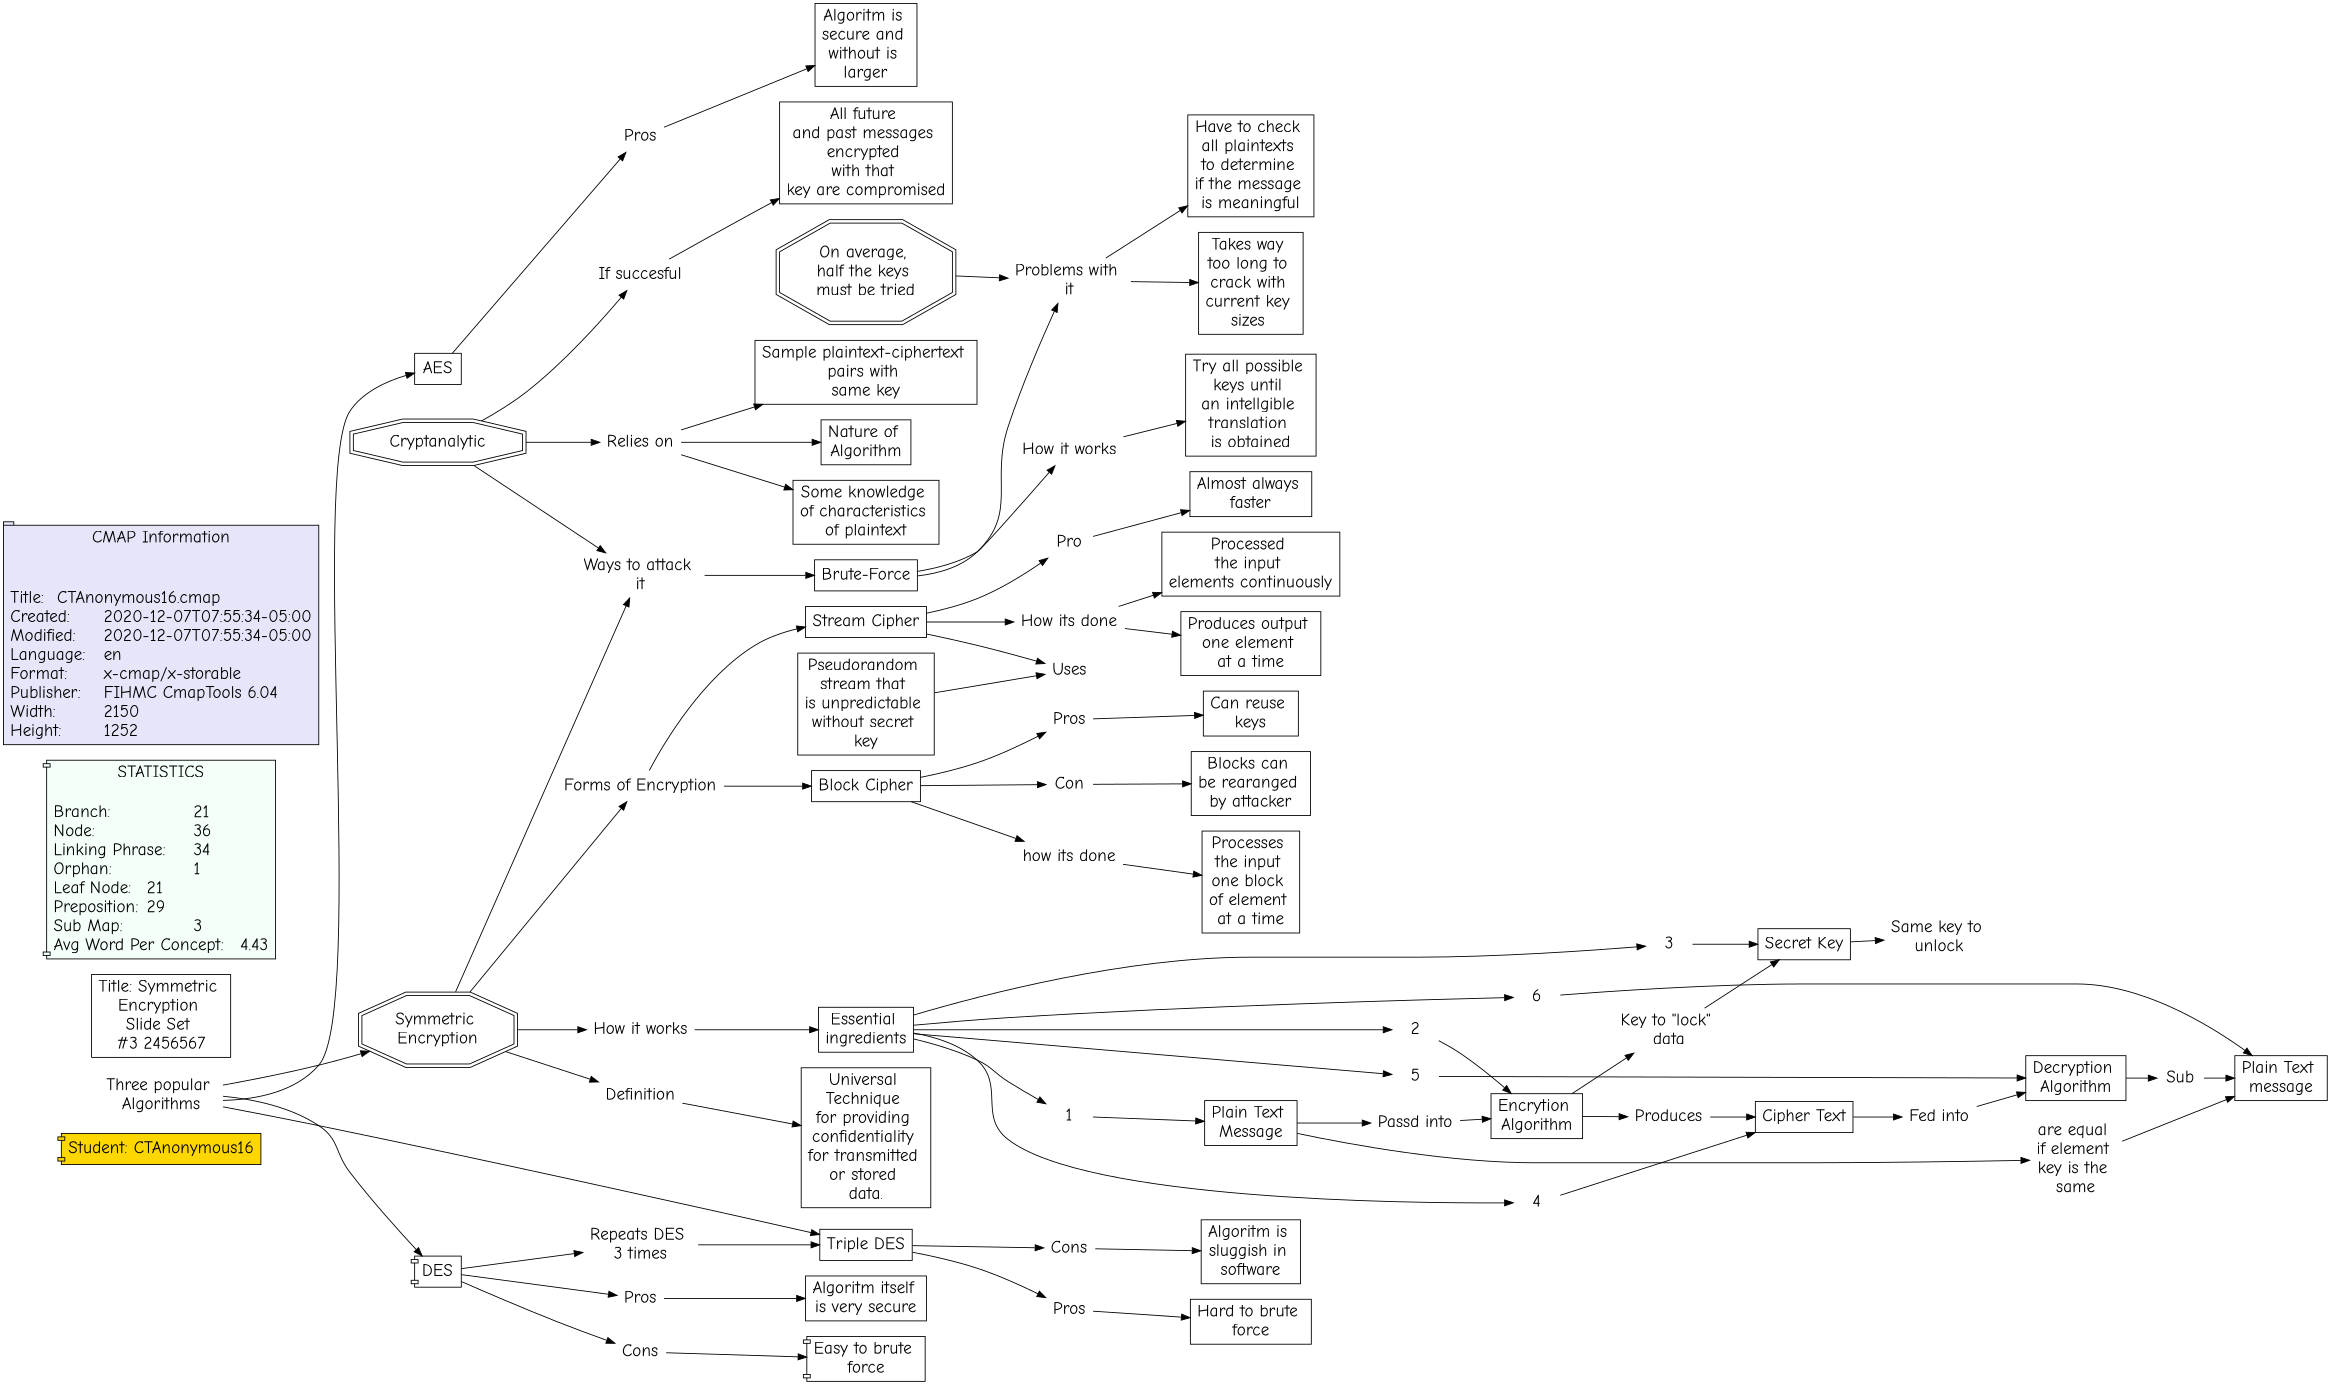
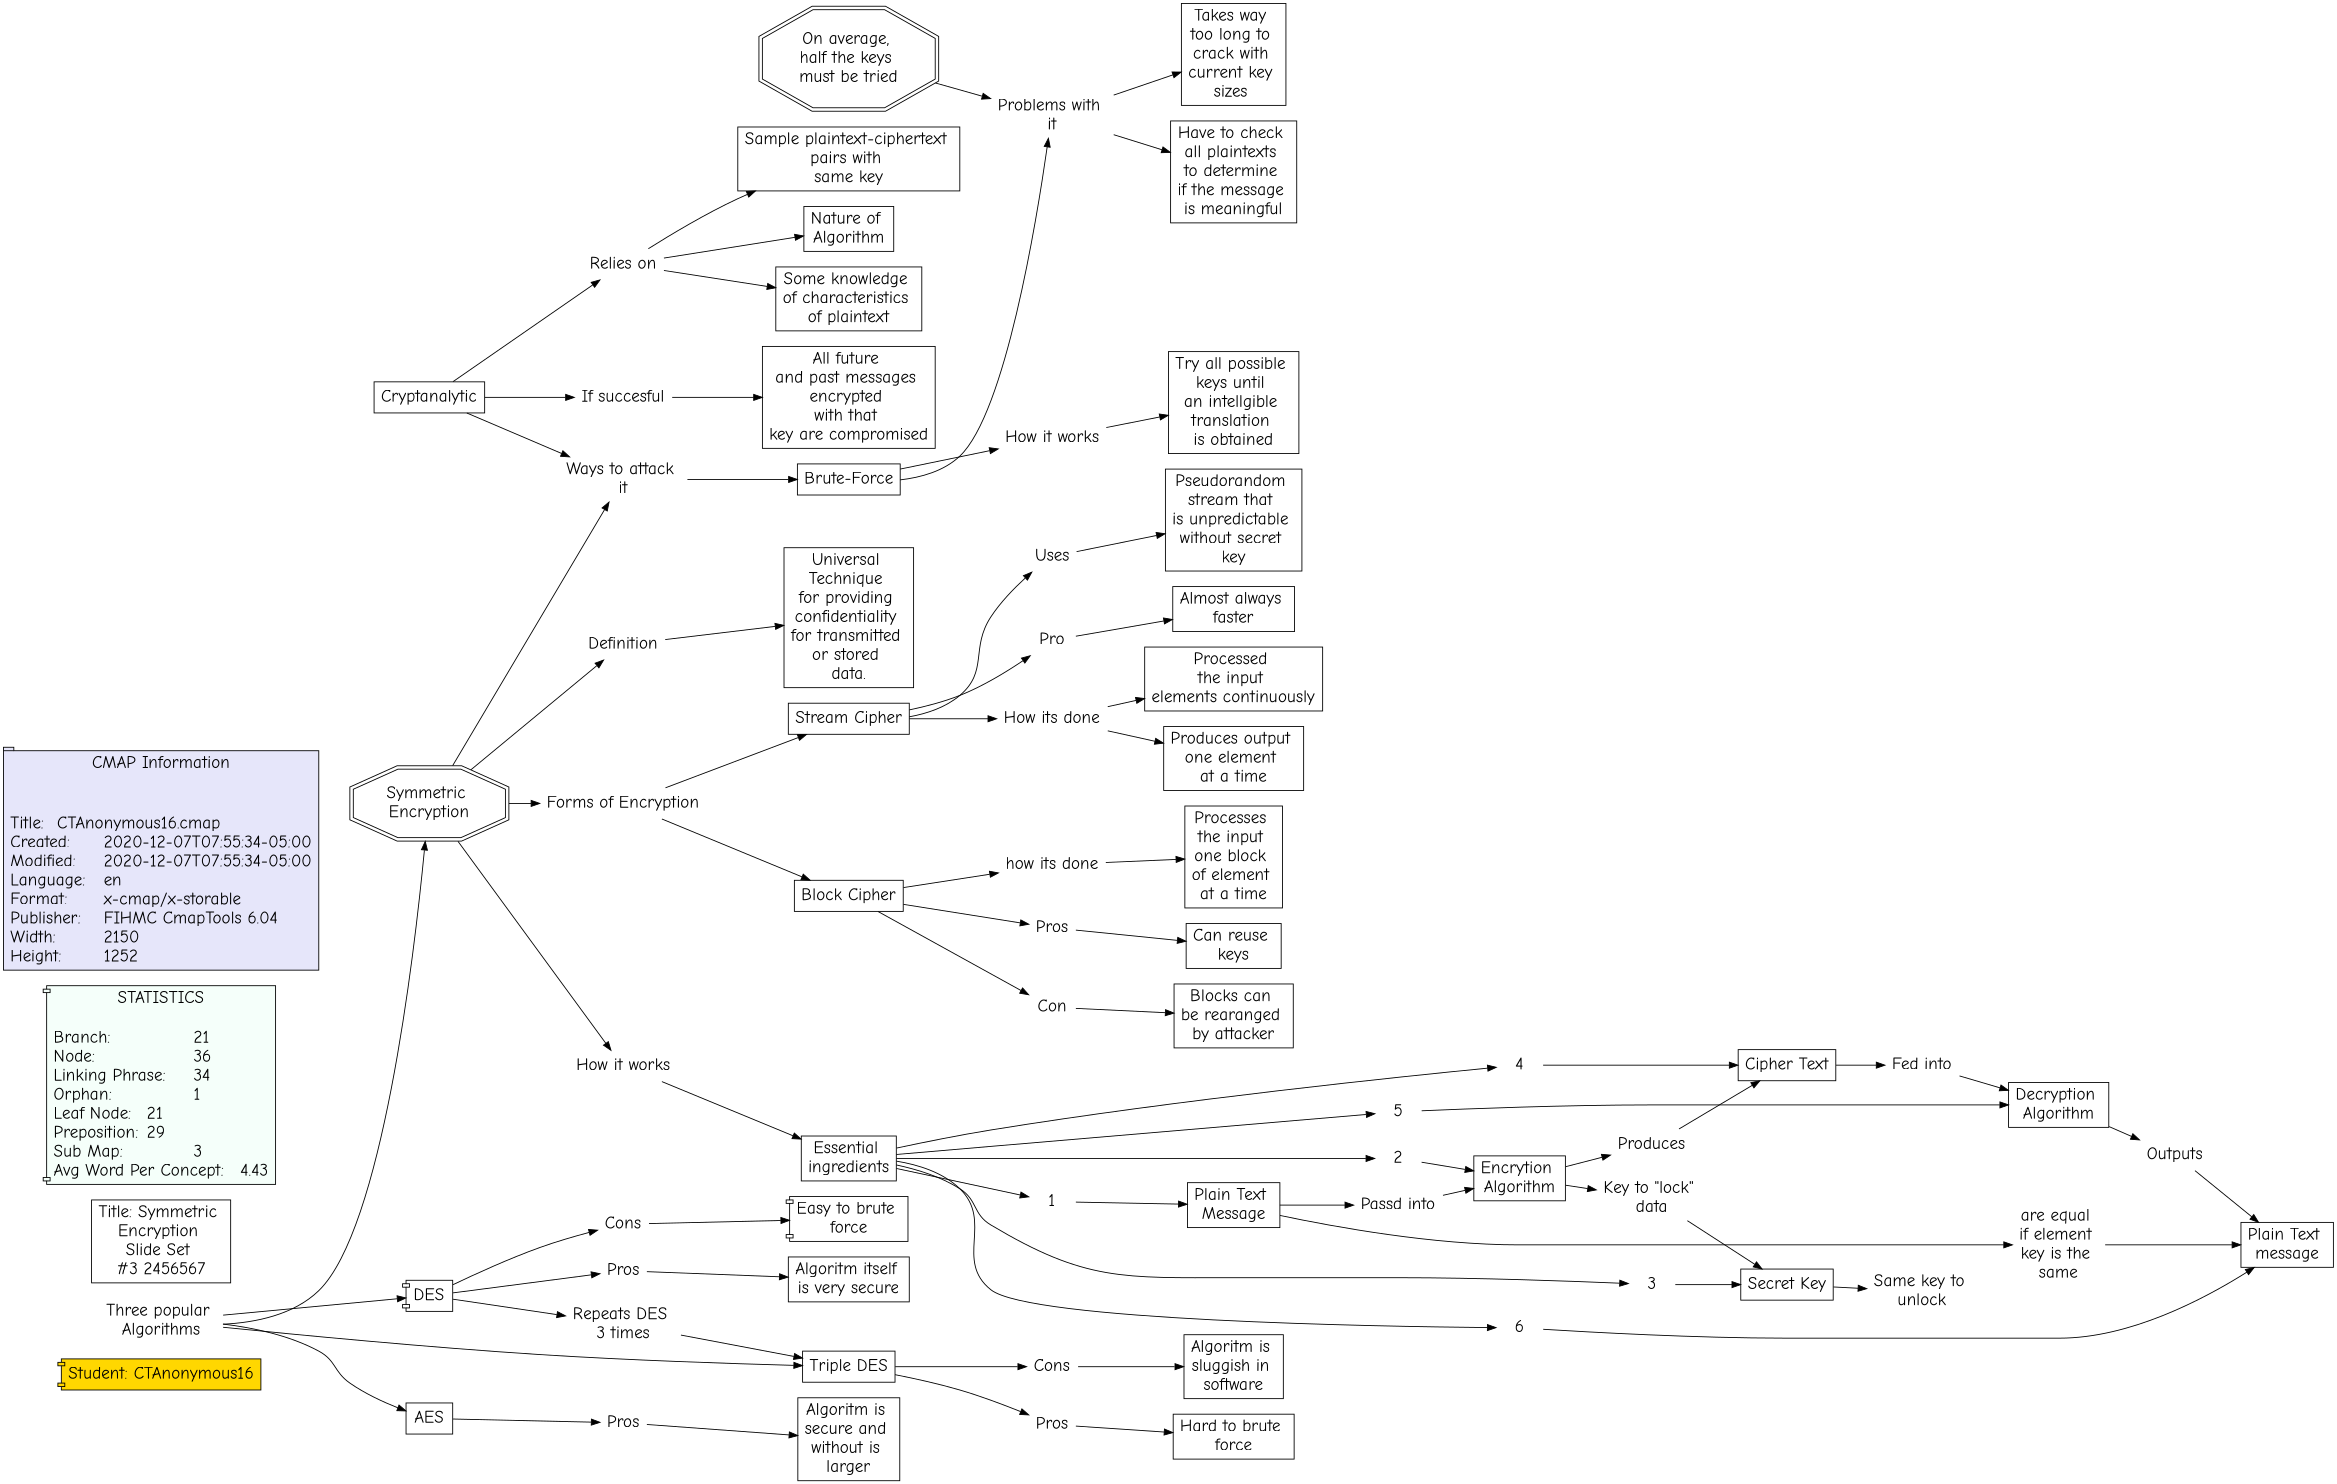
node "Cryptanalytic": shape doubleoctagon -> box
edge "Pseudorandom stream that is unpredictable without secret key" -> "Uses": reversed
node "Sub": label "Sub" -> "Outputs"
